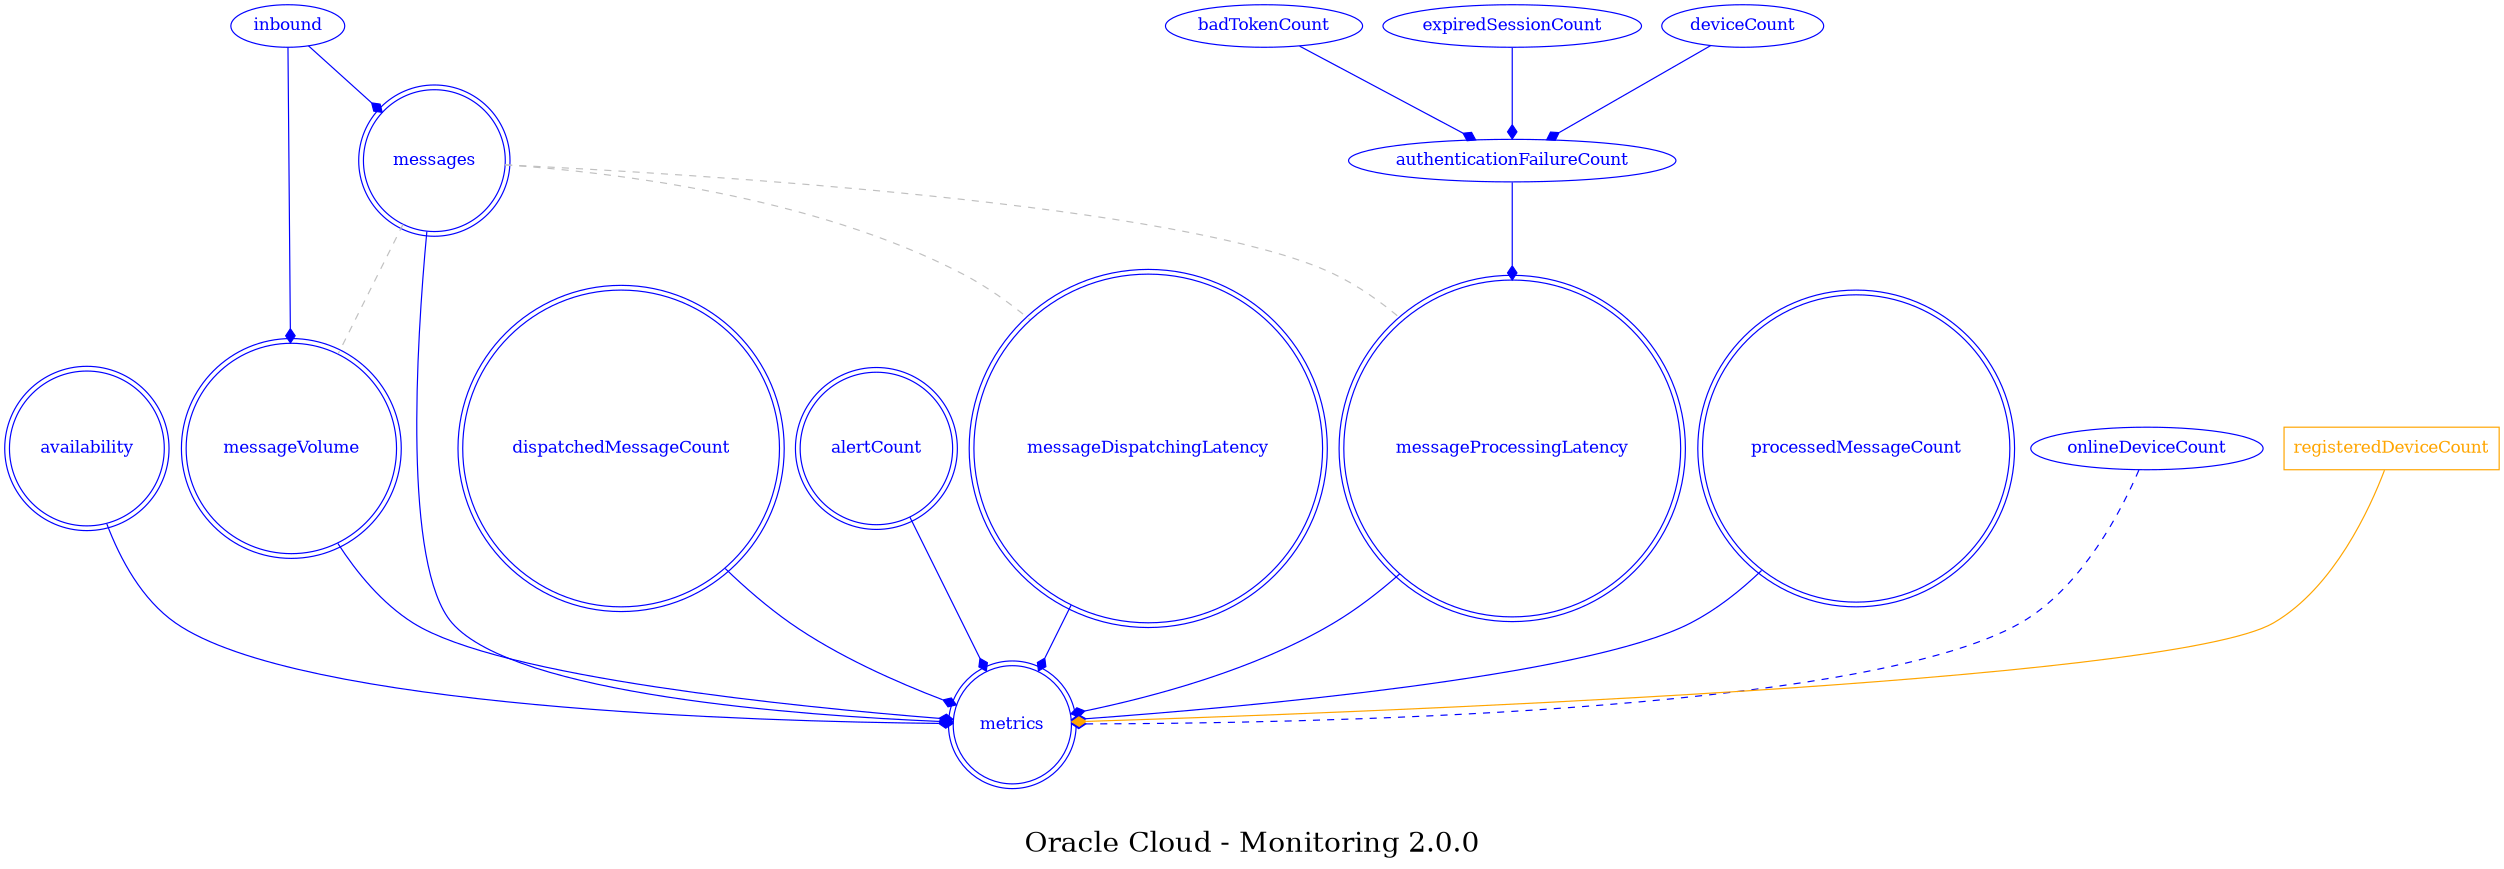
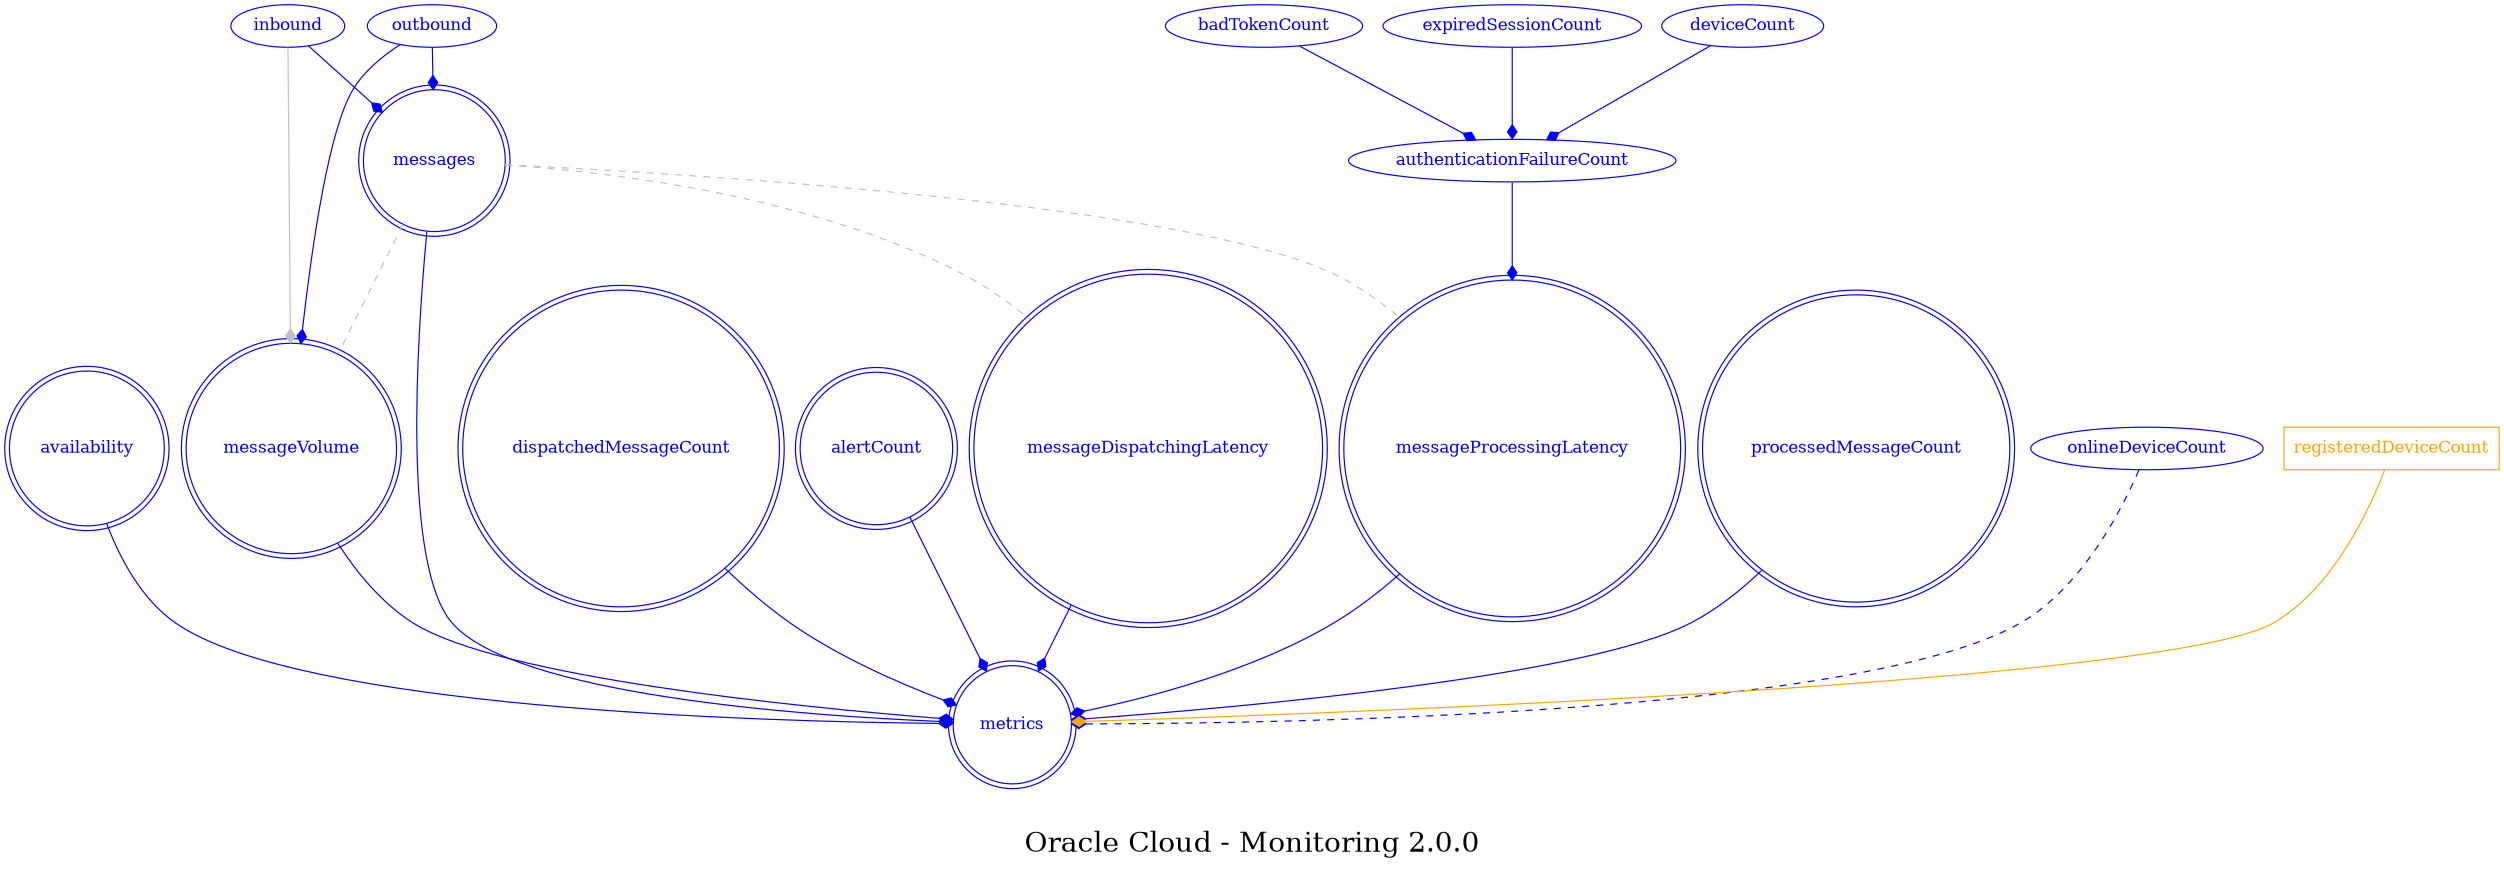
node "outbound": added
edge "inbound" -> "messageVolume": color blue -> grey
